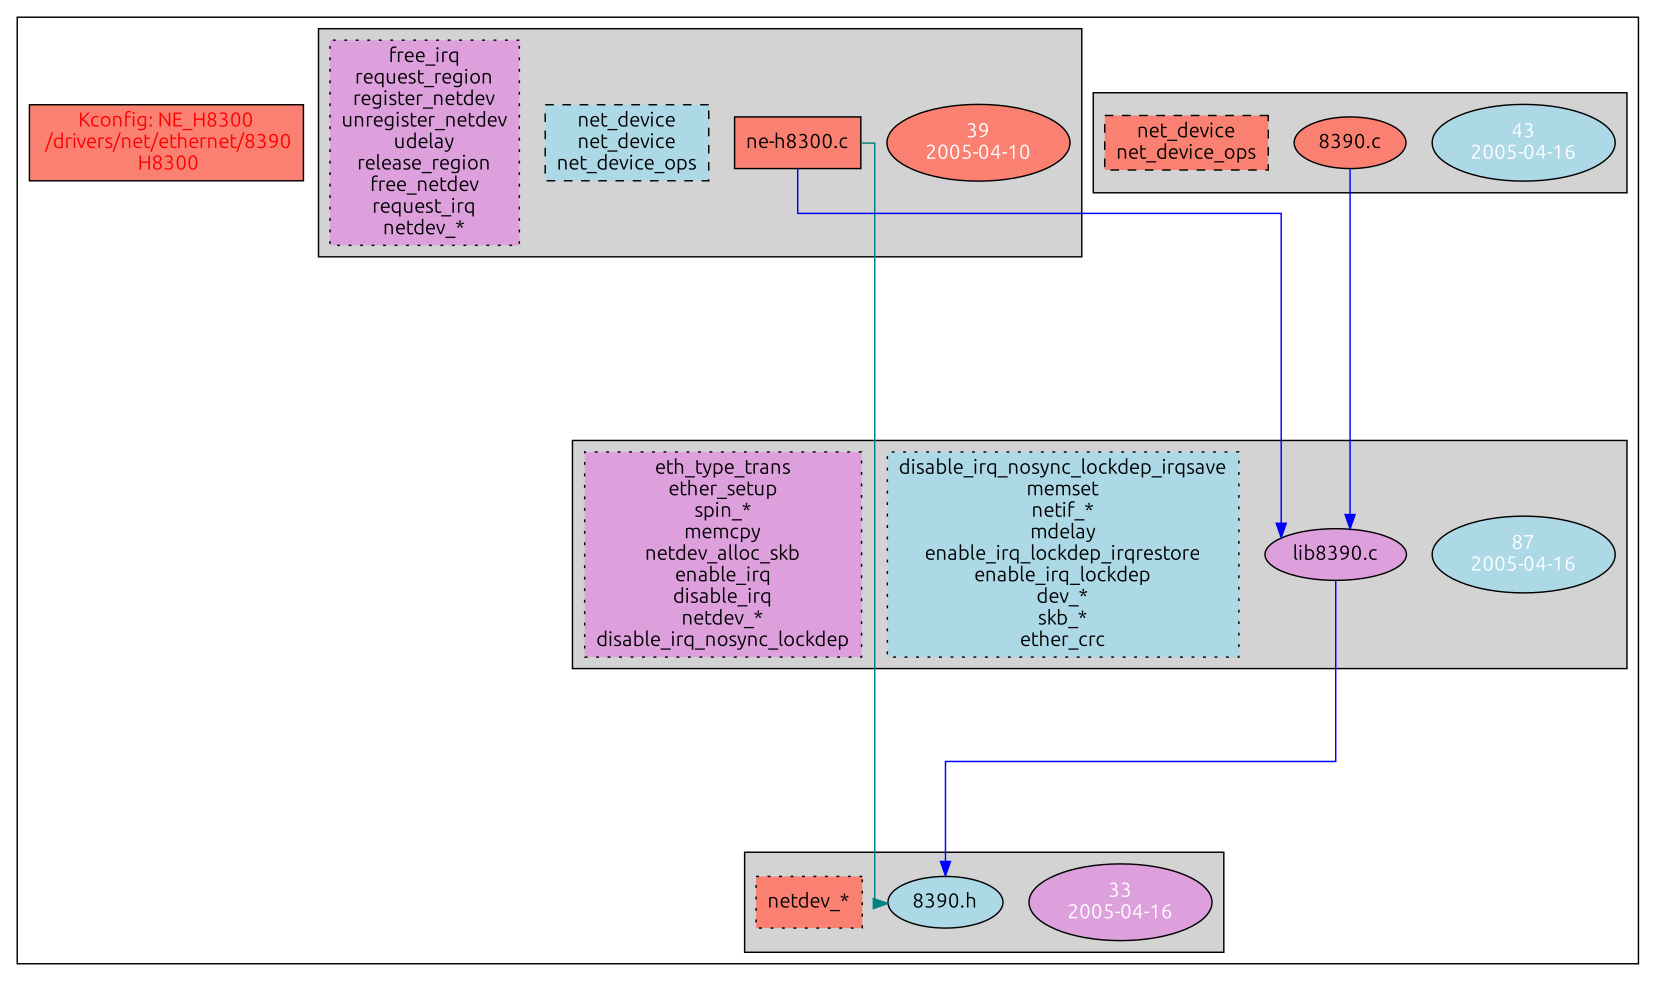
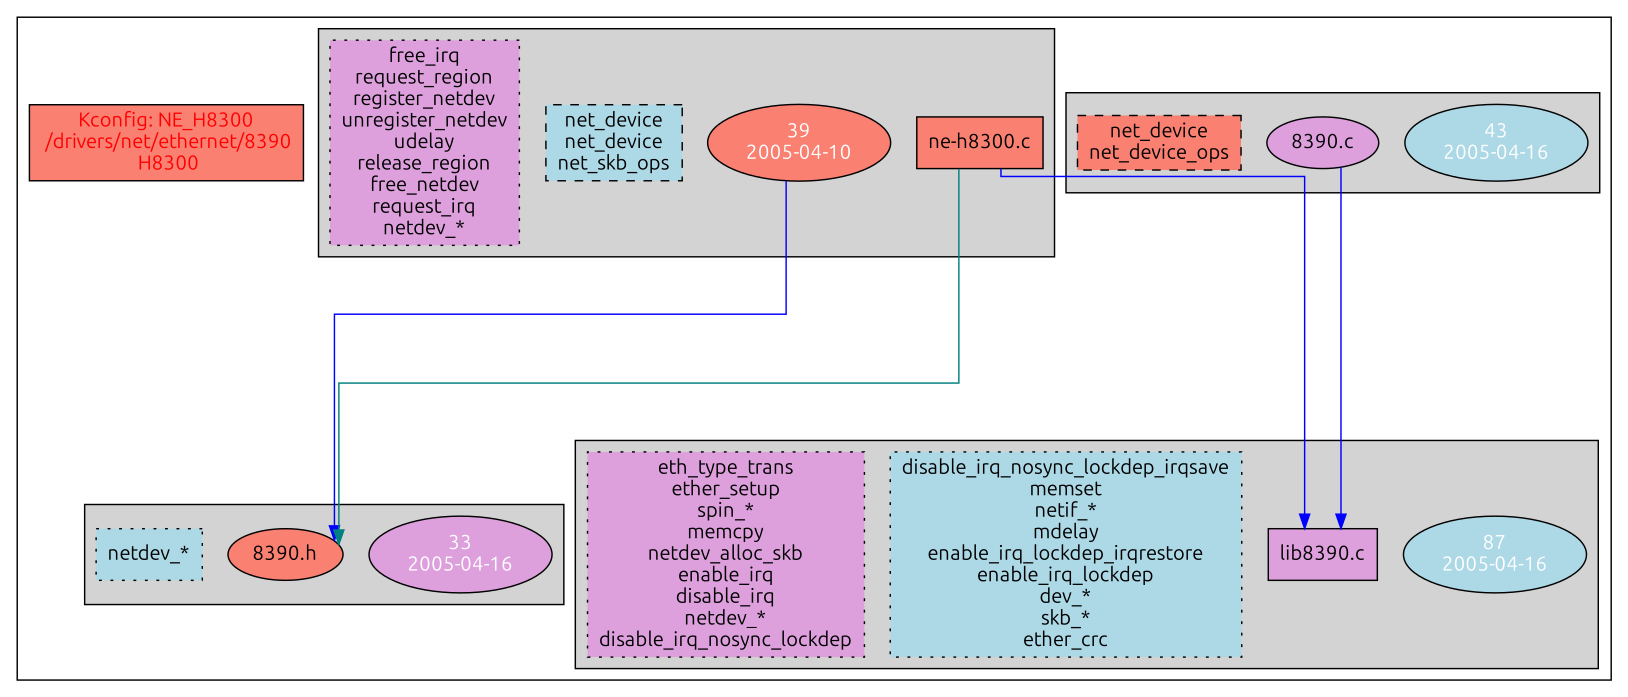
node "net_device net_device net_device_ops": label "net_device net_device net_device_ops" -> "net_device net_device net_skb_ops"
node "8390.c": fillcolor salmon -> plum
node "lib8390.c": shape ellipse -> box
edge "lib8390.c" -> "8390.h": now "39 2005-04-10" -> "8390.h"
node "netdev_*": fillcolor salmon -> lightblue
node "8390.h": fillcolor lightblue -> salmon
